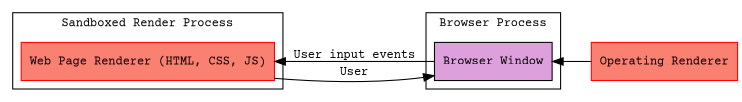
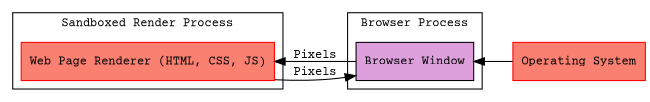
edge "Browser Window" -> "Web Page Renderer (HTML, CSS, JS)": label "User input events" -> "Pixels"
node "Operating Renderer": label "Operating Renderer" -> "Operating System"
edge "Web Page Renderer (HTML, CSS, JS)" -> "Browser Window": label "User" -> "Pixels"
